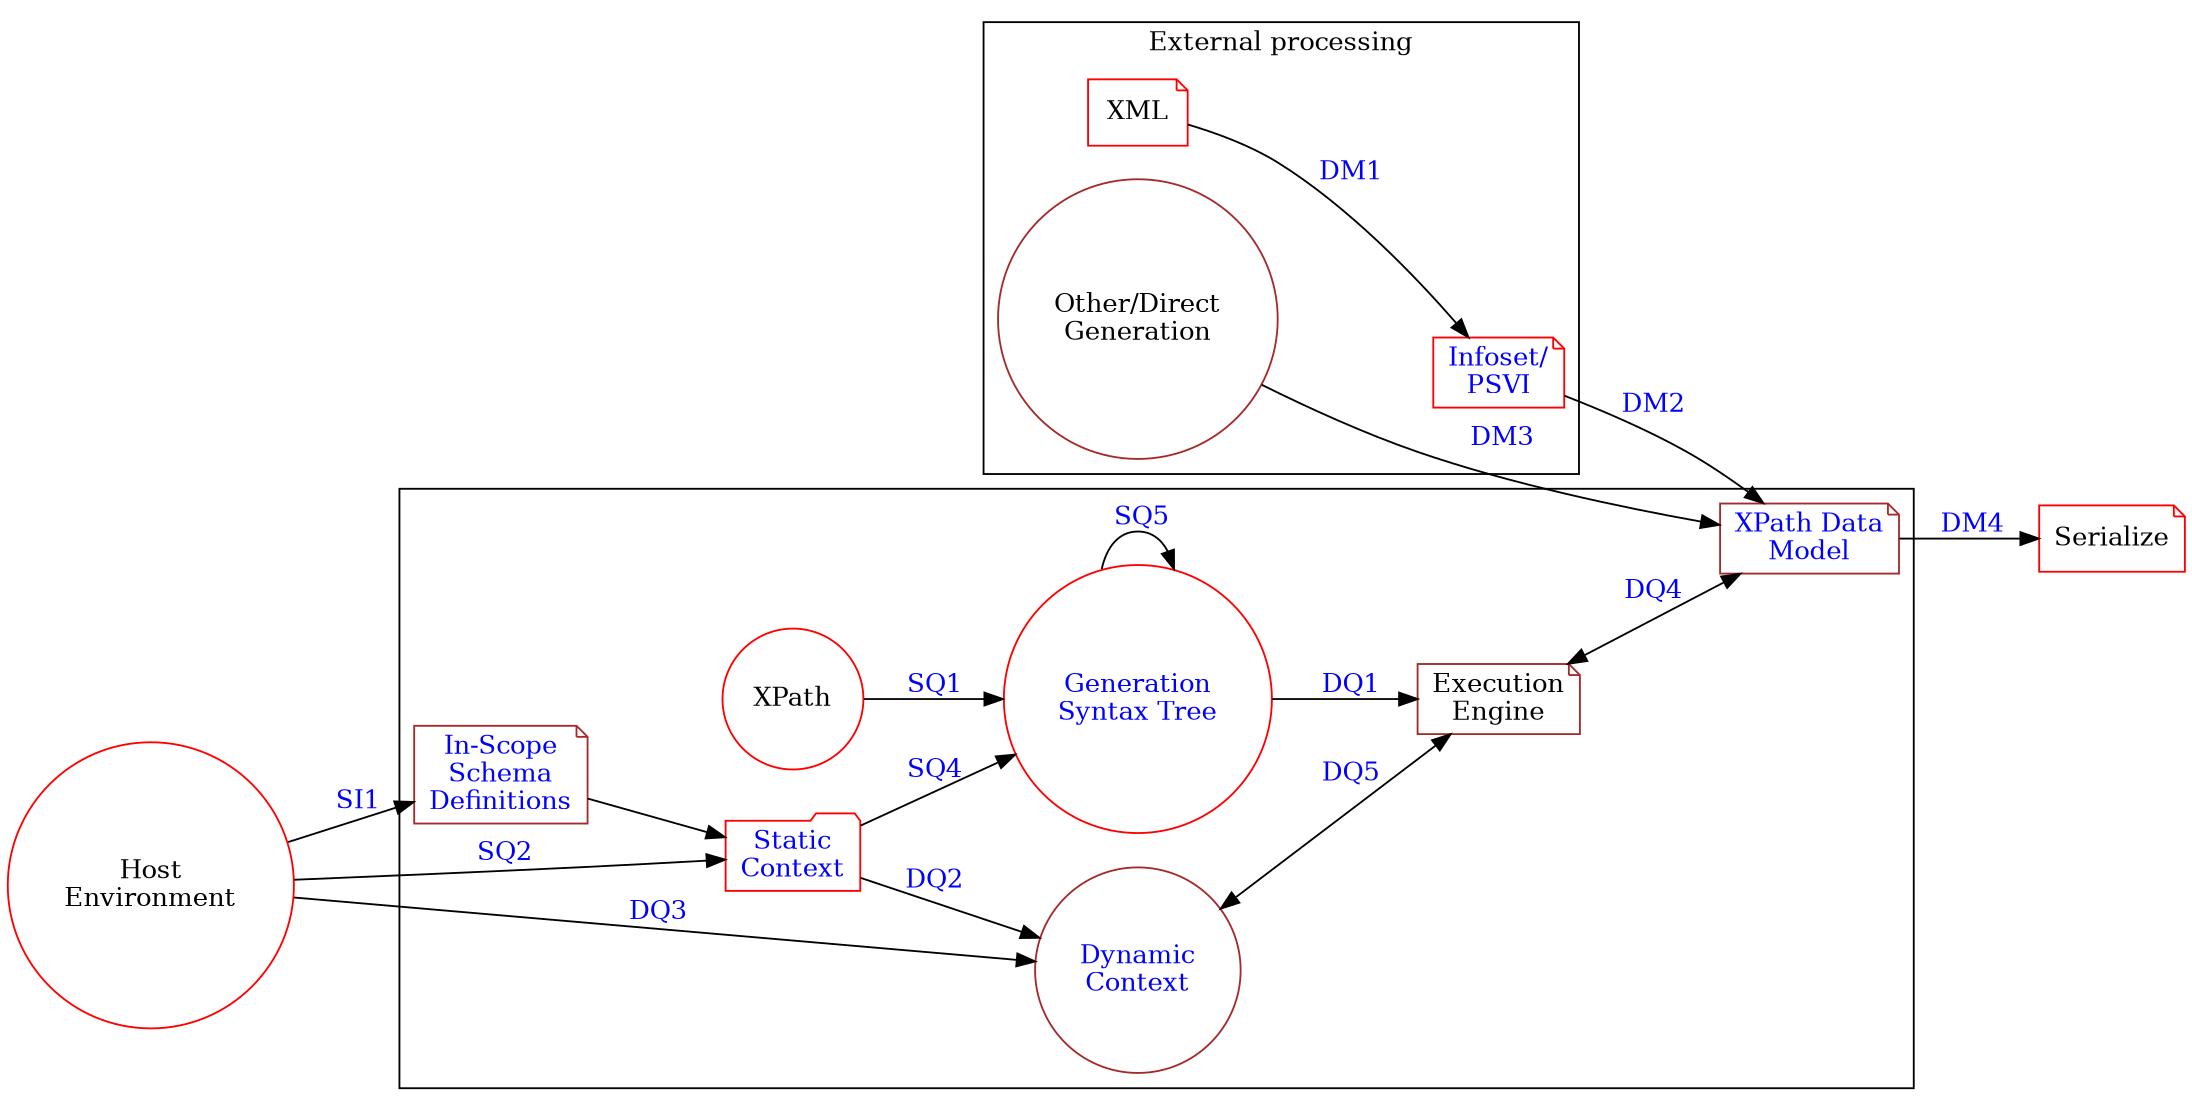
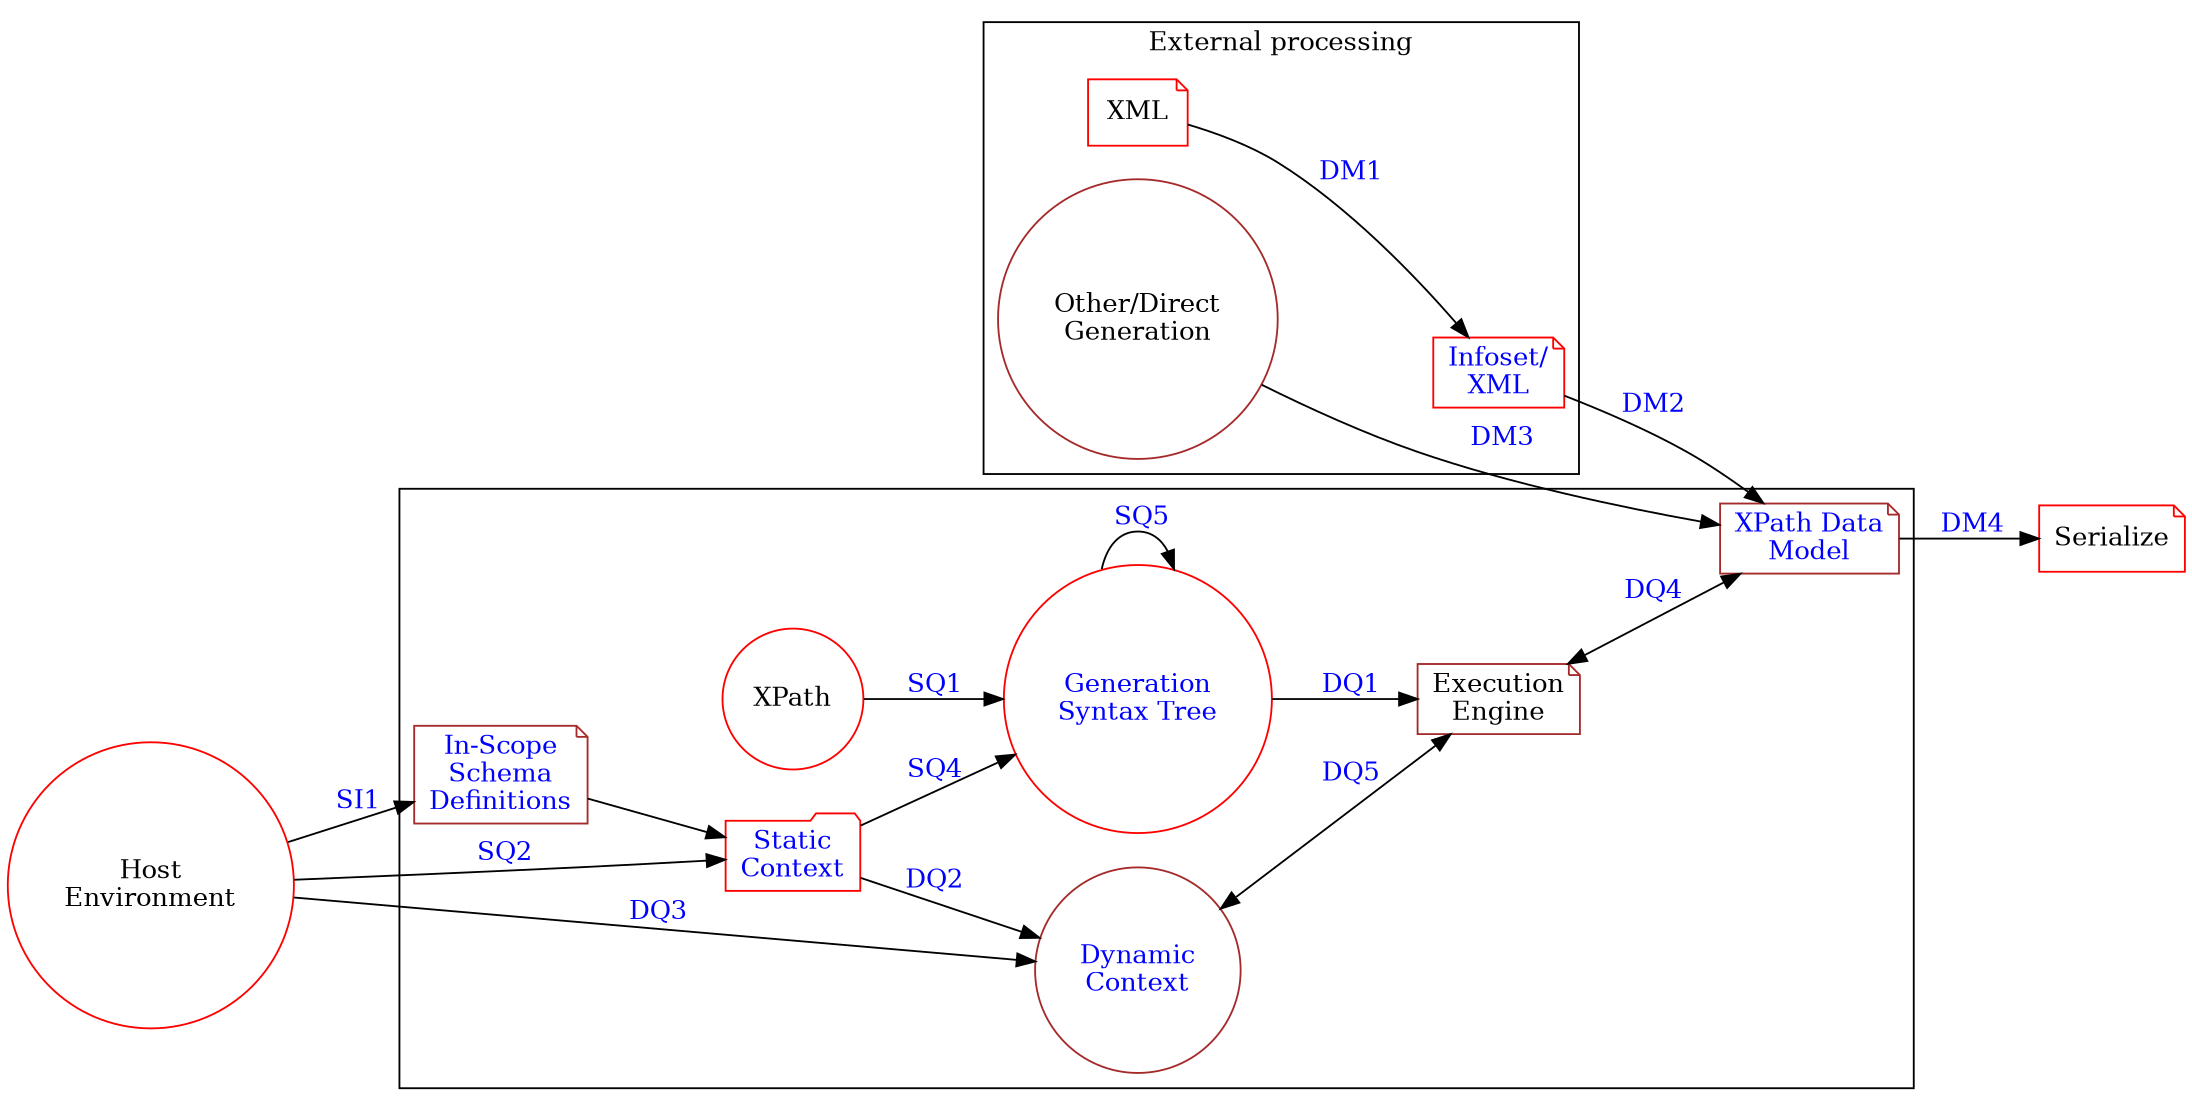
node "Infoset/ PSVI": label "Infoset/ PSVI" -> "Infoset/ XML"
